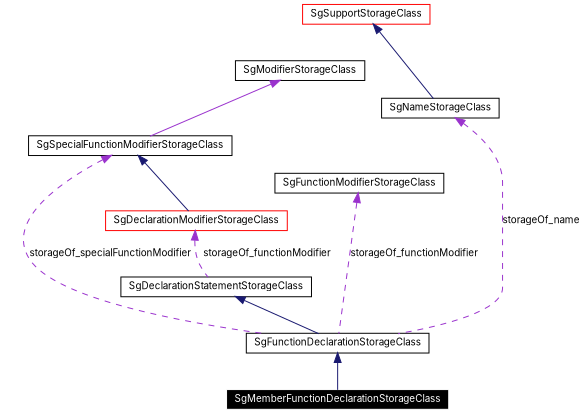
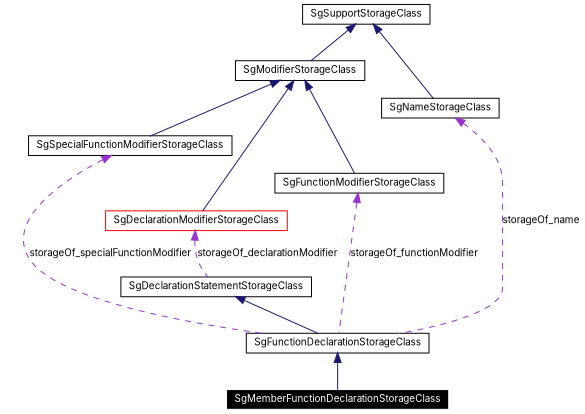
node "SgSupportStorageClass": color red -> black
edge "SgModifierStorageClass" -> "SgSupportStorageClass": added
edge "SgSpecialFunctionModifierStorageClass" -> "SgModifierStorageClass": color darkorchid3 -> midnightblue
edge "SgFunctionModifierStorageClass" -> "SgModifierStorageClass": added
edge "SgDeclarationModifierStorageClass" -> "SgSpecialFunctionModifierStorageClass": now "SgDeclarationModifierStorageClass" -> "SgModifierStorageClass"
edge "SgDeclarationStatementStorageClass" -> "SgDeclarationModifierStorageClass": label "storageOf_functionModifier" -> "storageOf_declarationModifier"
